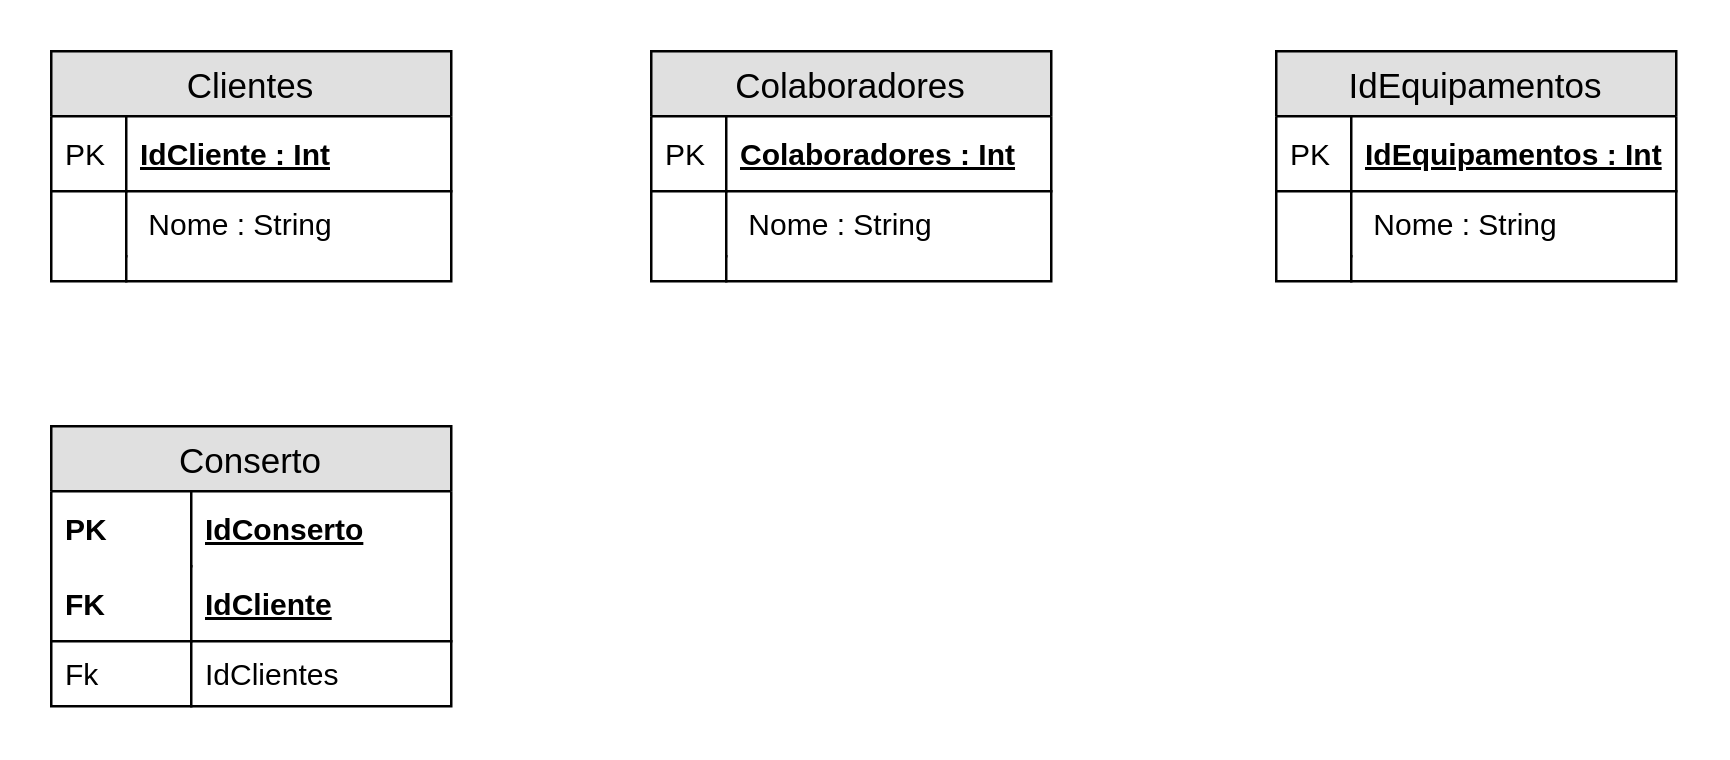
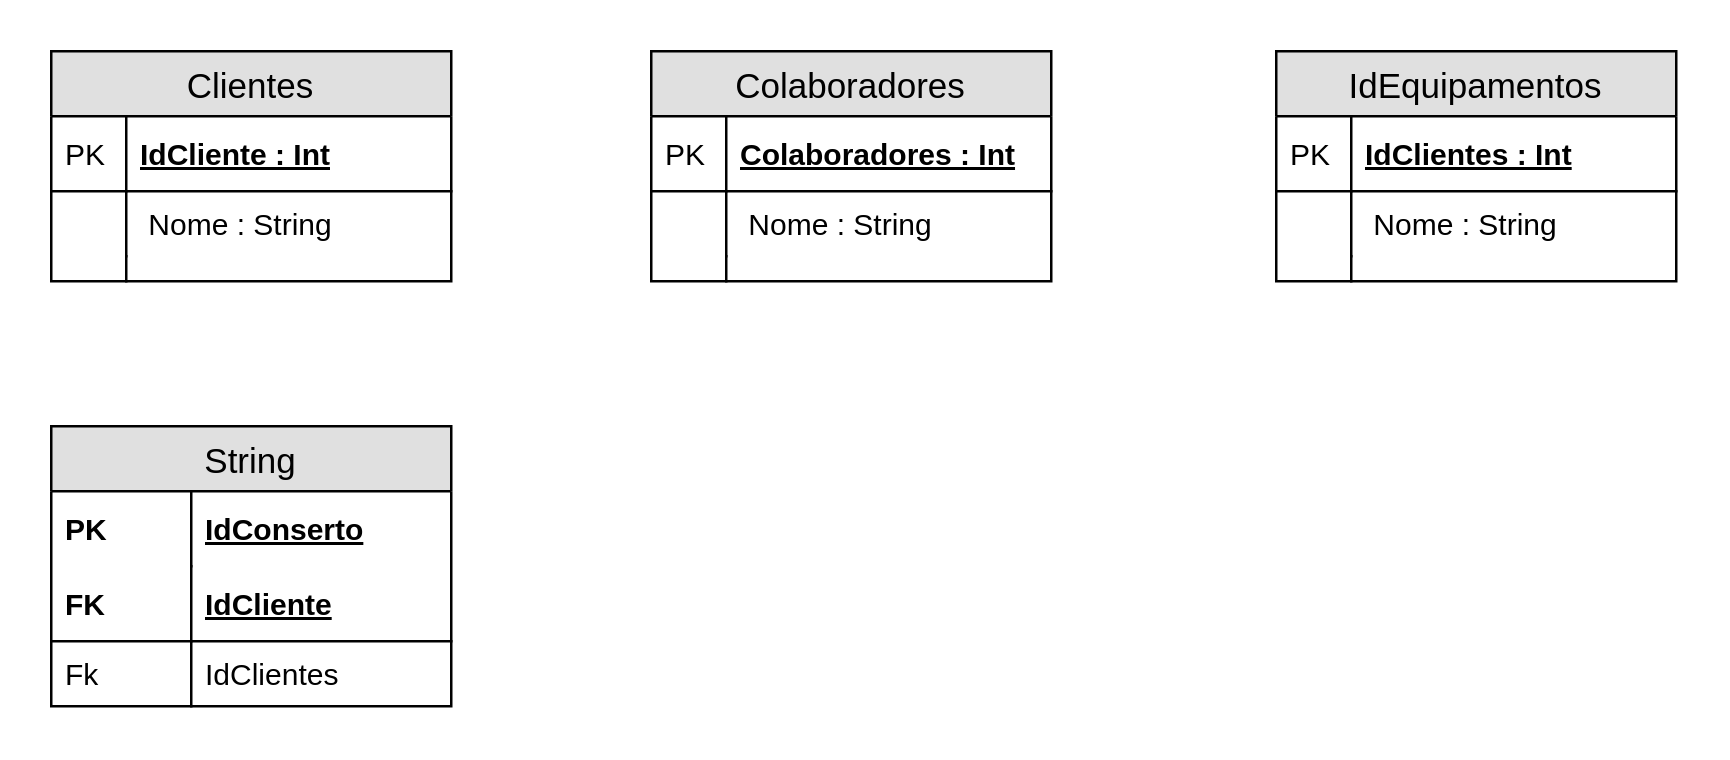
node "IdEquipamentos : Int": label "IdEquipamentos : Int" -> "IdClientes : Int"
node "Conserto": label "Conserto" -> "String"
